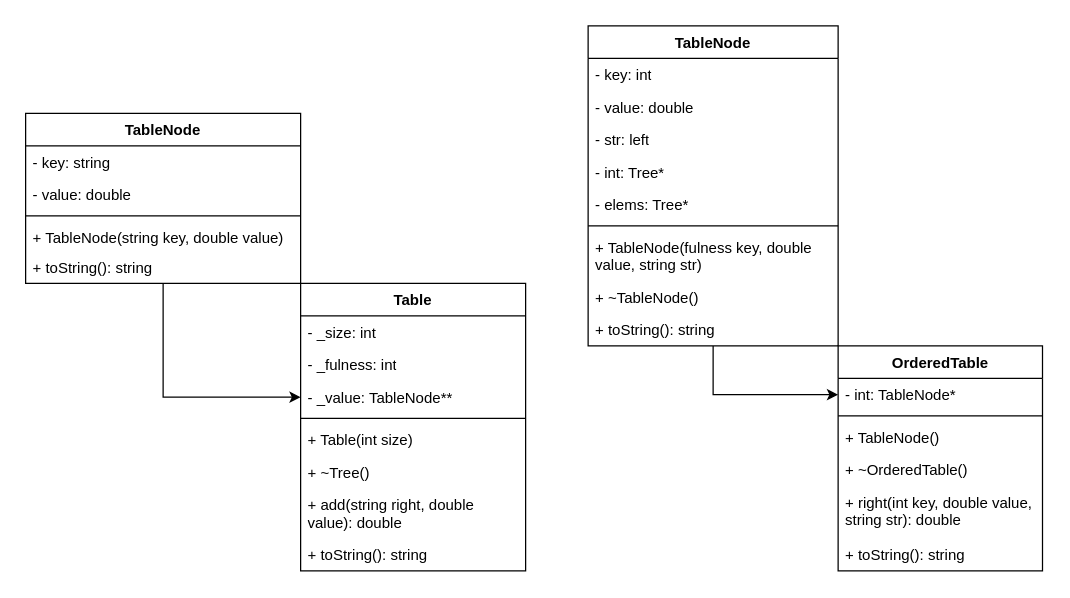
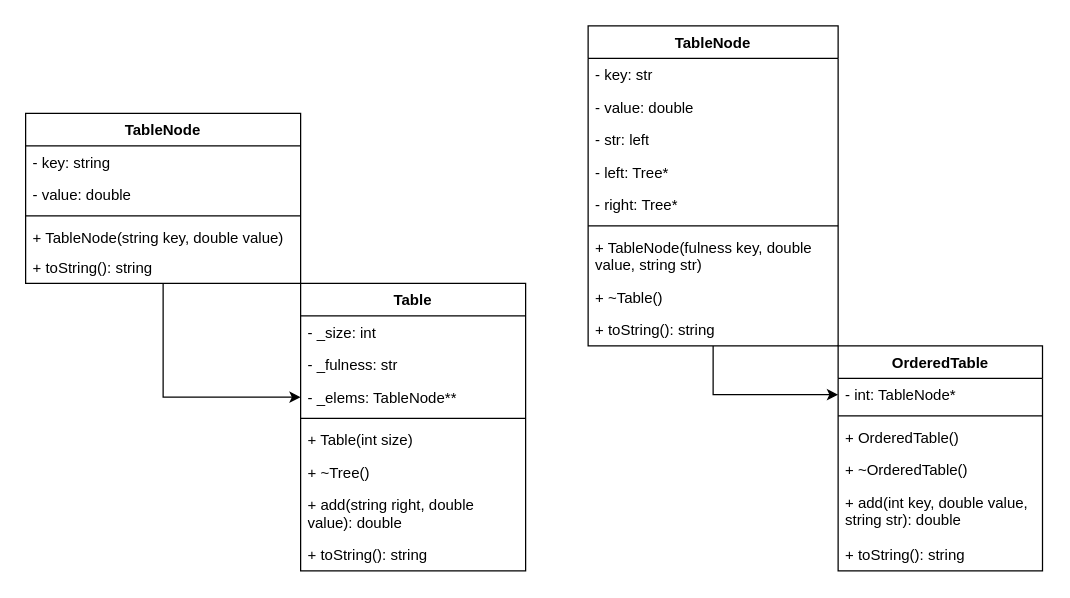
node "- key: int": label "- key: int" -> "- key: str"
node "- int: Tree*": label "- int: Tree*" -> "- left: Tree*"
node "- elems: Tree*": label "- elems: Tree*" -> "- right: Tree*"
node "+ ~TableNode()": label "+ ~TableNode()" -> "+ ~Table()"
node "- _fulness: int": label "- _fulness: int" -> "- _fulness: str"
node "- _value: TableNode**": label "- _value: TableNode**" -> "- _elems: TableNode**"
node "+ TableNode()": label "+ TableNode()" -> "+ OrderedTable()"
node "+ right(int key, double value, string str): double": label "+ right(int key, double value, string str): double" -> "+ add(int key, double value, string str): double"
